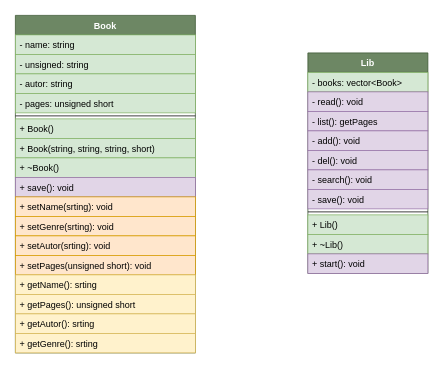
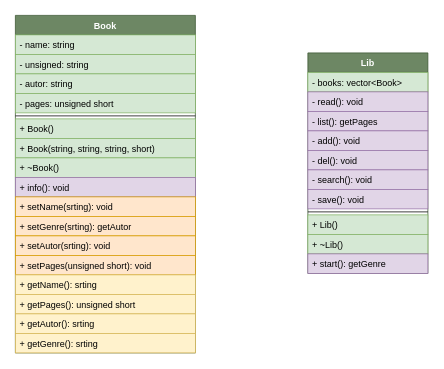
node "+ save(): void": label "+ save(): void" -> "+ info(): void"
node "+ setGenre(srting): void": label "+ setGenre(srting): void" -> "+ setGenre(srting): getAutor"
node "+ start(): void": label "+ start(): void" -> "+ start(): getGenre"
